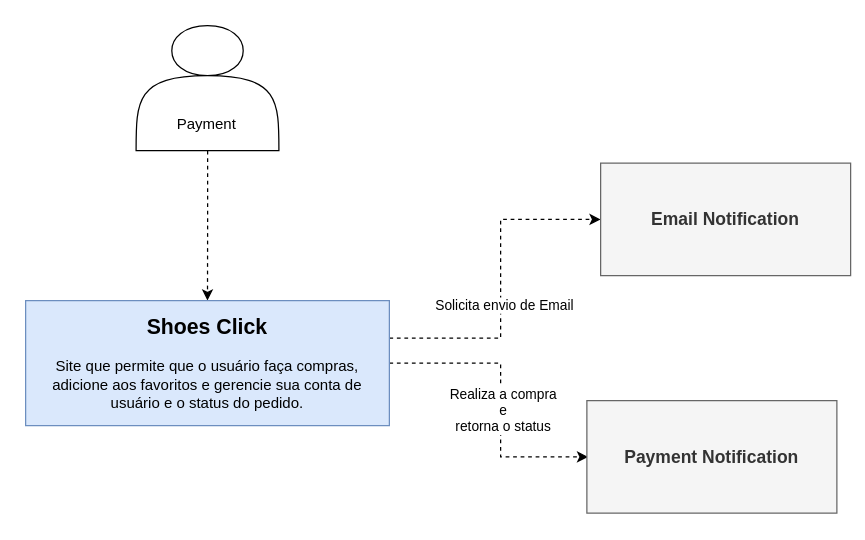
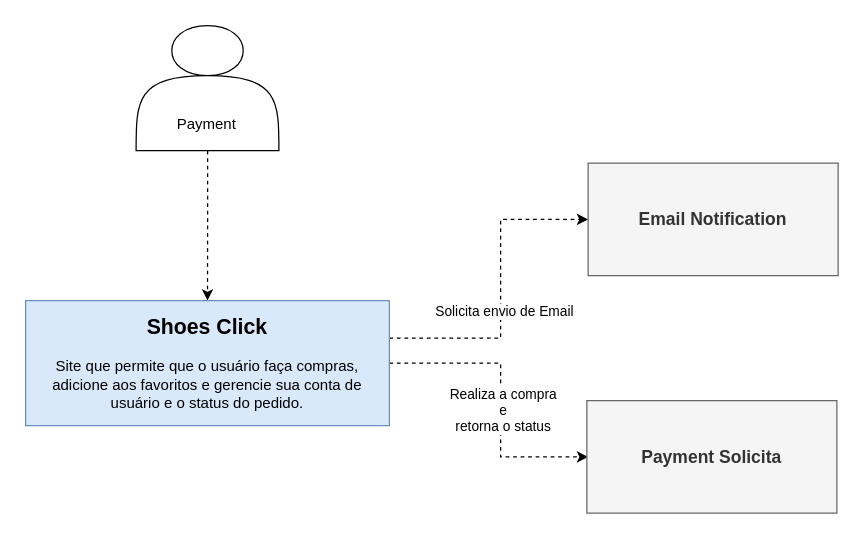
node "Email Notification": moved (726, 219) -> (713, 219)
node "Payment Notification": label "Payment Notification" -> "Payment Solicita"
